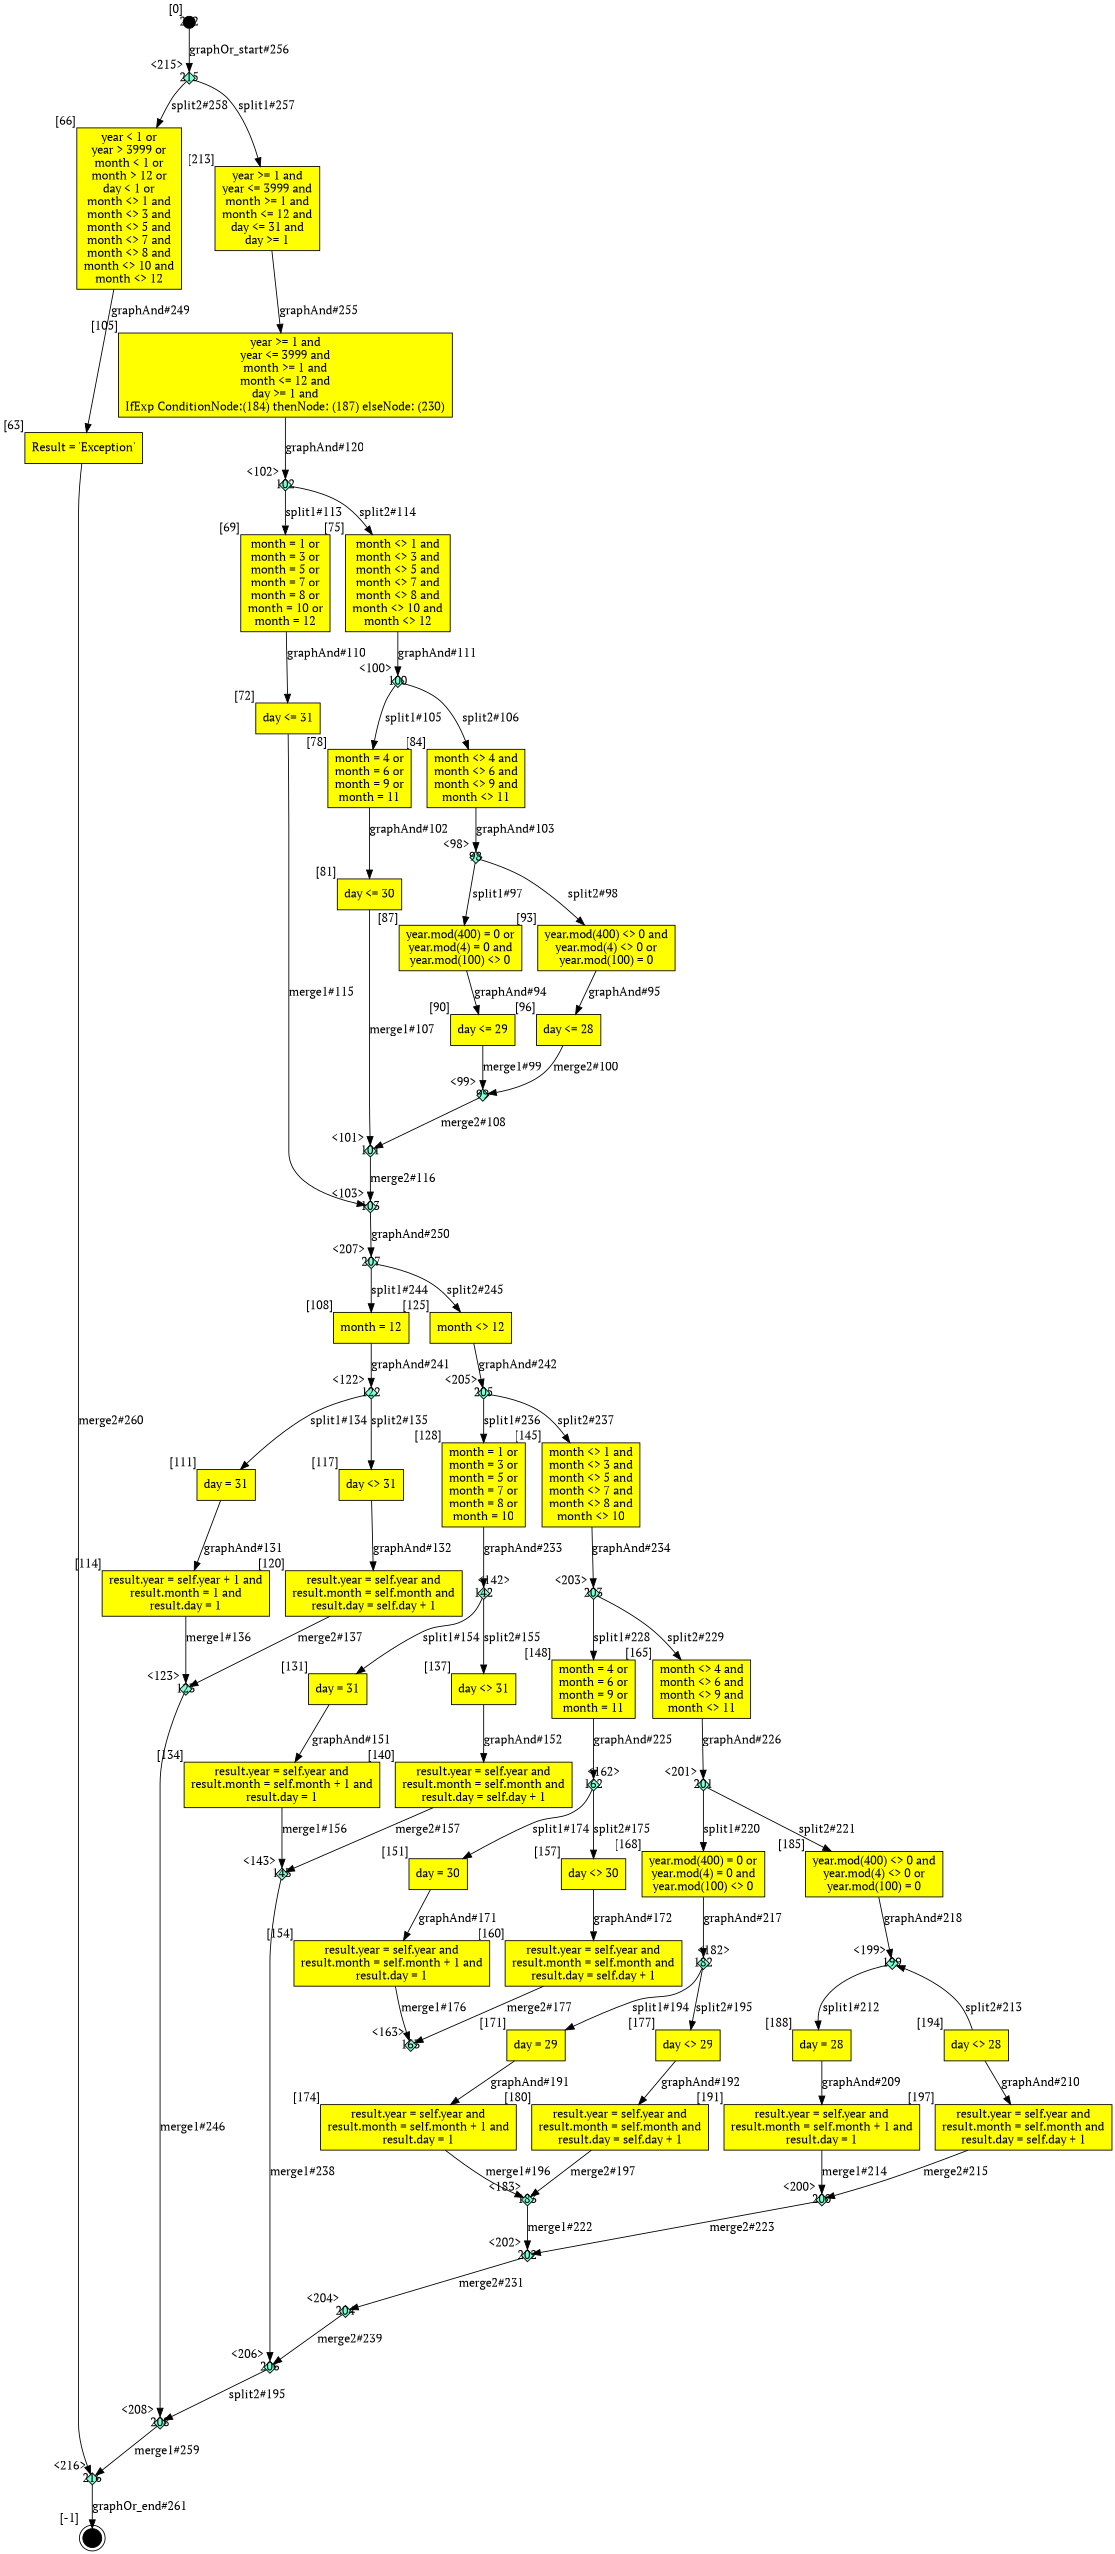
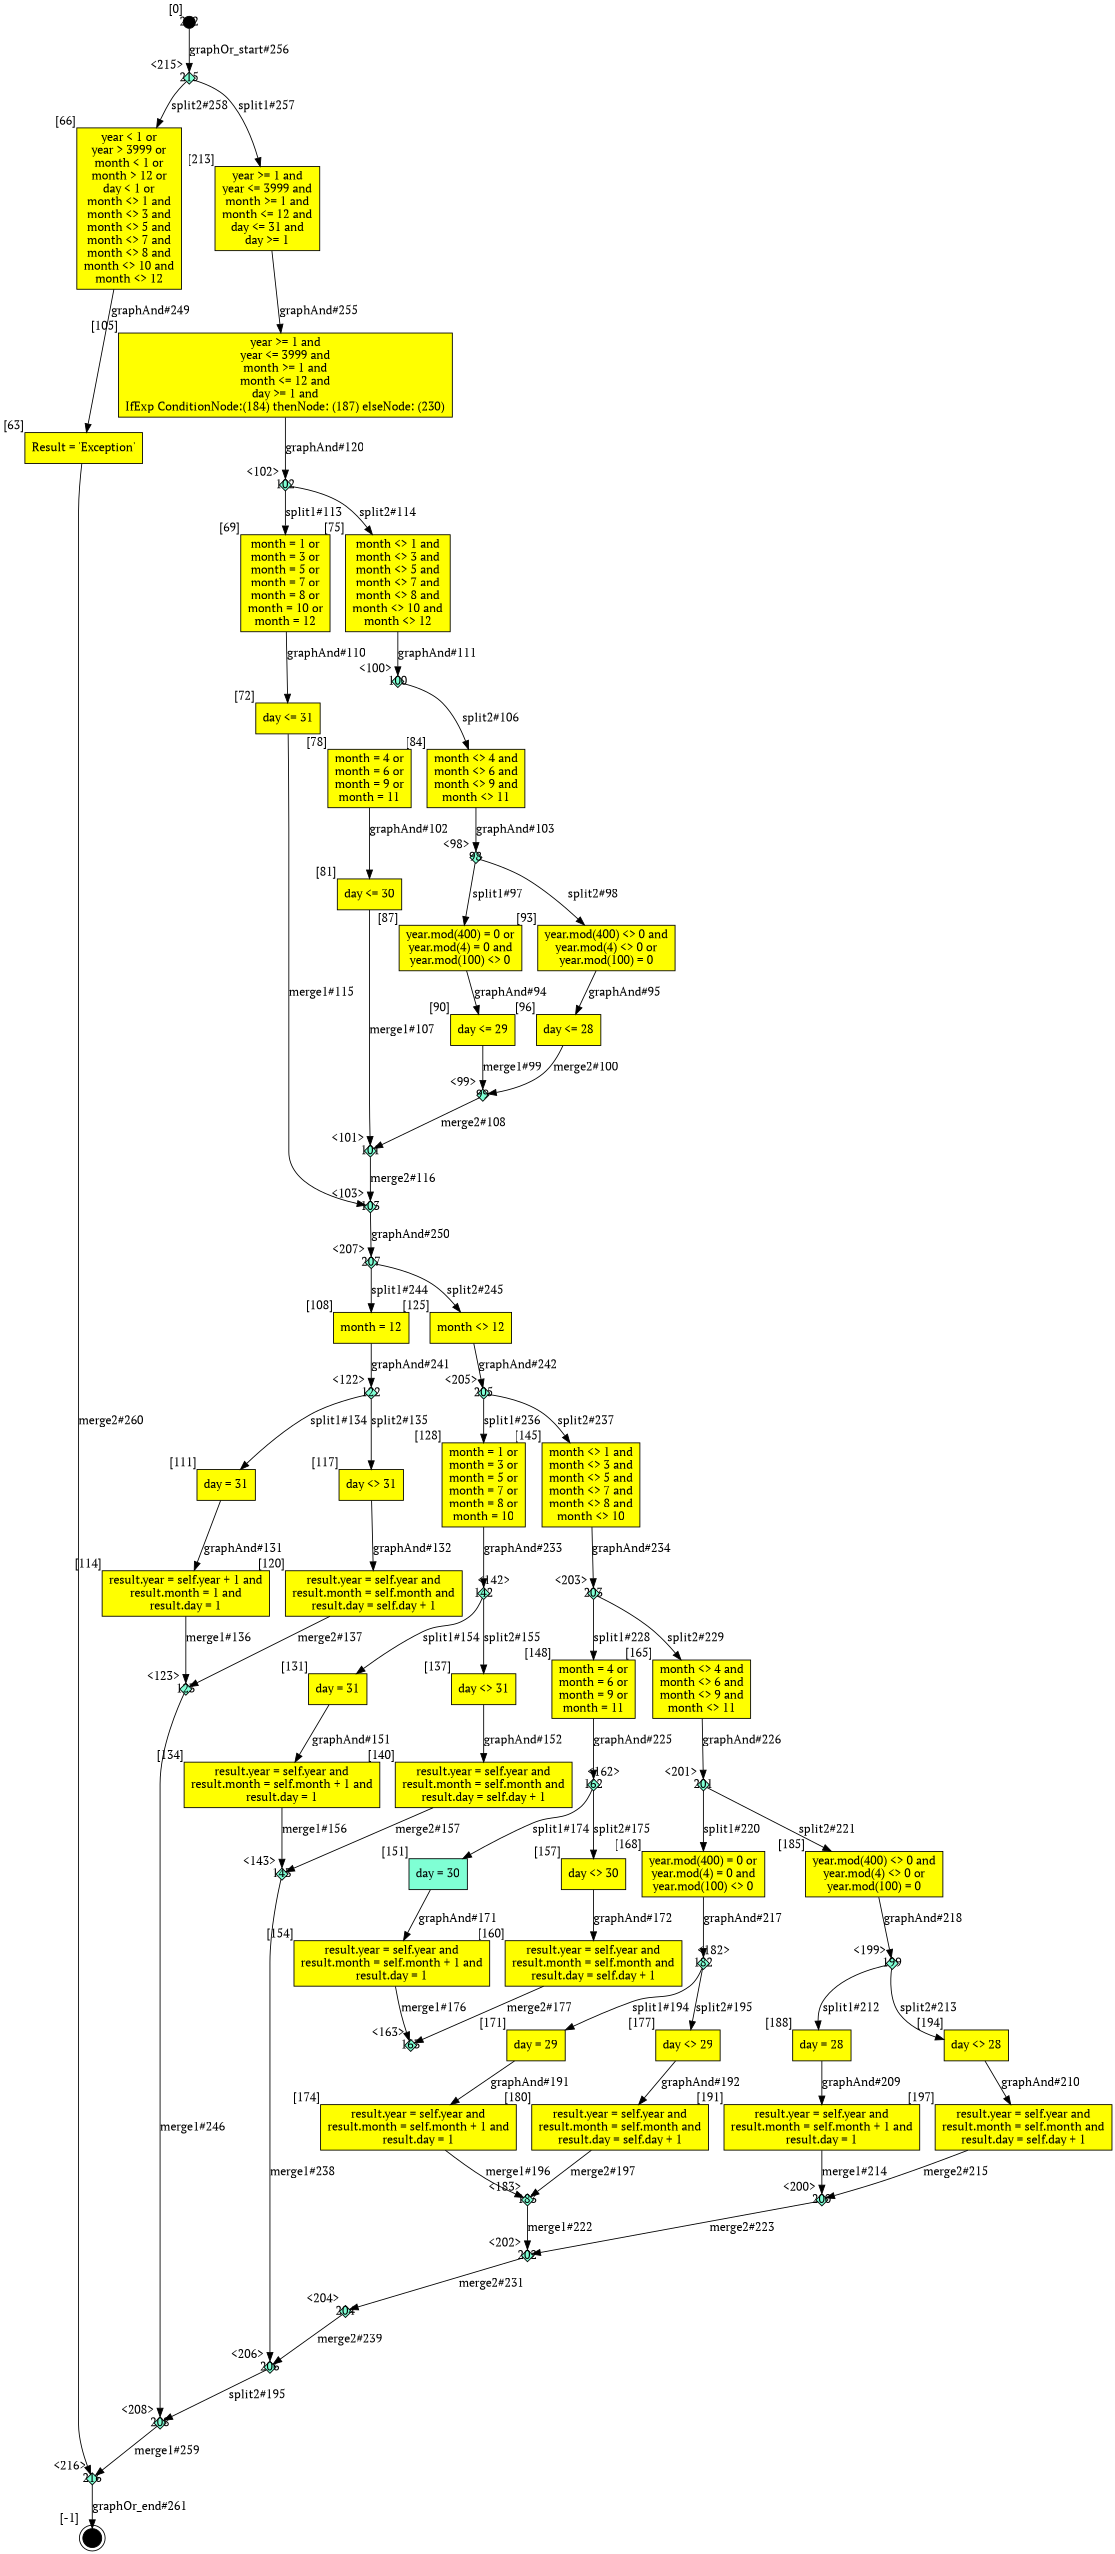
edge "100 <100>" -> "month = 4 or month = 6 or month = 9 or month = 11 [78]": removed, label "split1#105"
node "day = 30 [151]": fillcolor yellow -> aquamarine
edge "day <> 28 [194]" -> "199 <199>": reversed
